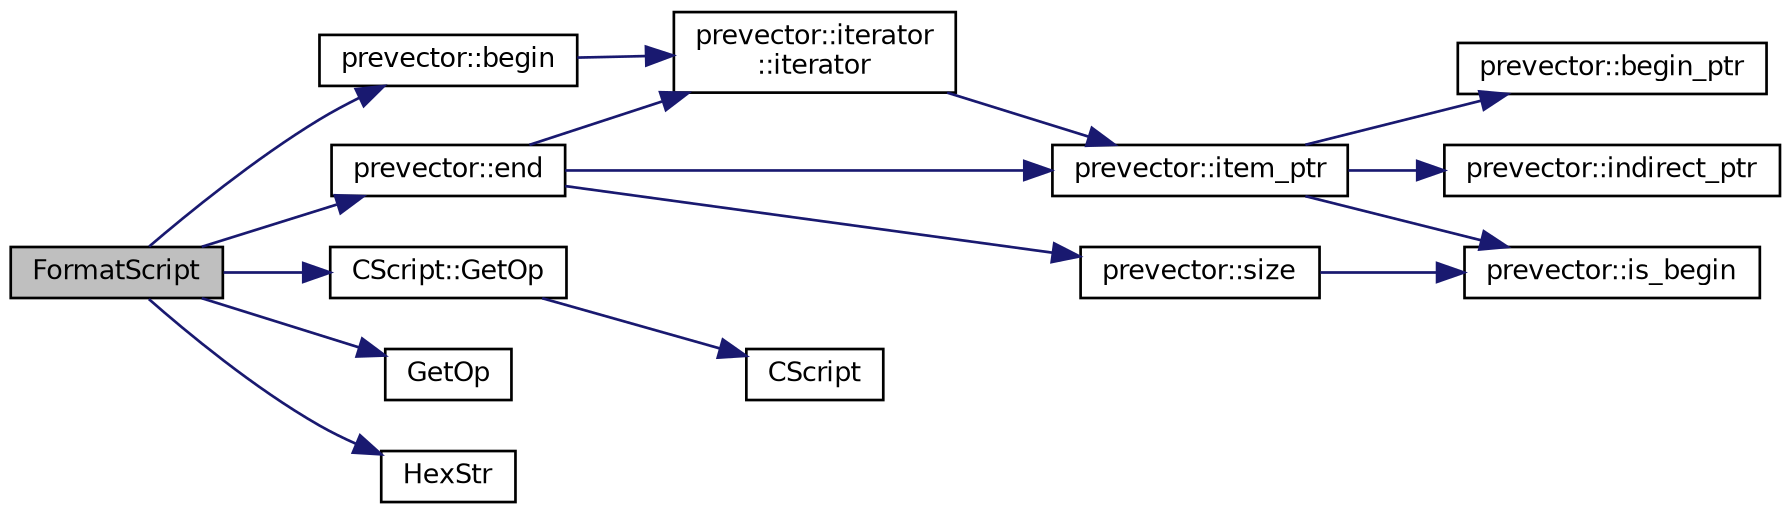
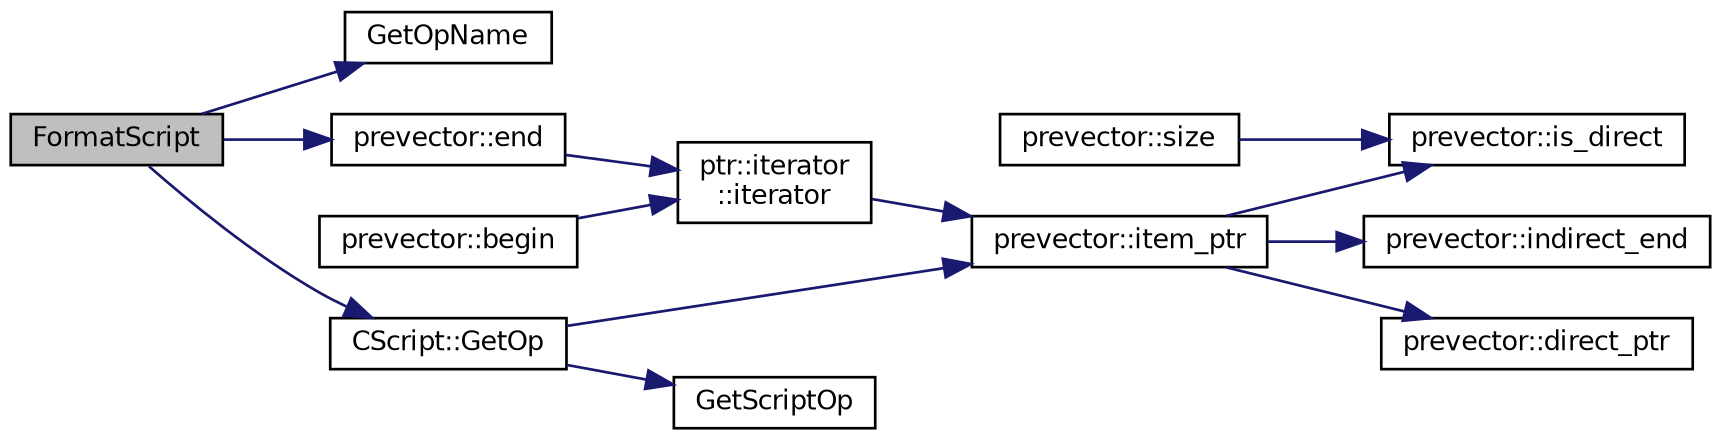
node "prevector::iterator ::iterator": label "prevector::iterator ::iterator" -> "ptr::iterator ::iterator"
node "prevector::begin_ptr": label "prevector::begin_ptr" -> "prevector::direct_ptr"
edge "FormatScript" -> "prevector::begin": removed
edge "prevector::end" -> "prevector::item_ptr": now "CScript::GetOp" -> "prevector::item_ptr"
node "prevector::indirect_ptr": label "prevector::indirect_ptr" -> "prevector::indirect_end"
edge "prevector::end" -> "prevector::size": removed
node "prevector::is_begin": label "prevector::is_begin" -> "prevector::is_direct"
node "GetOp": label "GetOp" -> "GetOpName"
node "CScript": label "CScript" -> "GetScriptOp"
node "HexStr": removed
